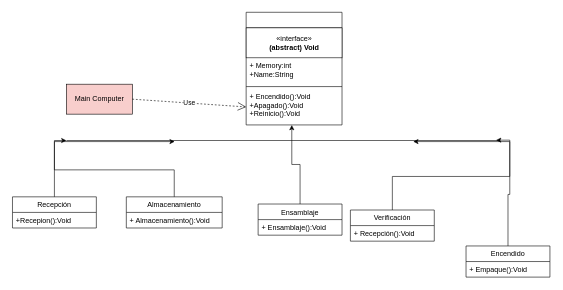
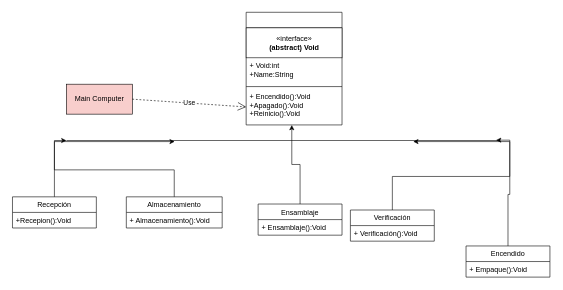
node "+ Memory:int +Name:String": label "+ Memory:int +Name:String" -> "+ Void:int +Name:String"
node "+ Recepción():Void": label "+ Recepción():Void" -> "+ Verificación():Void"
